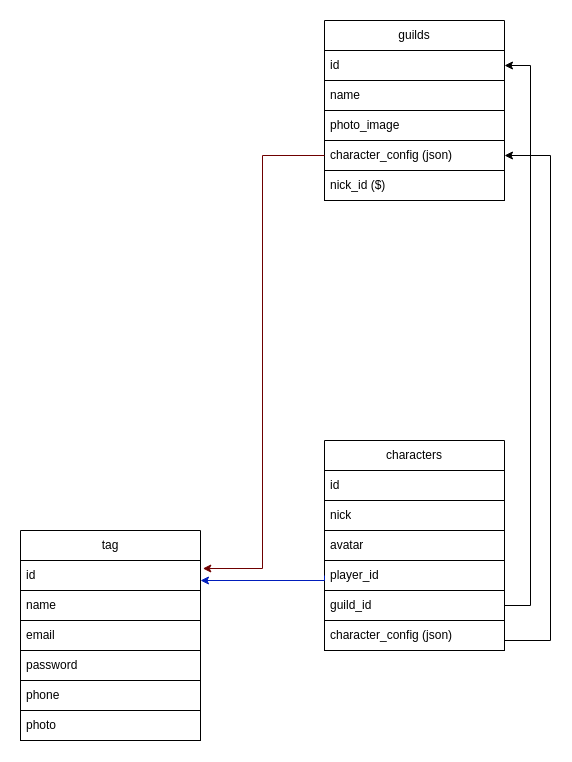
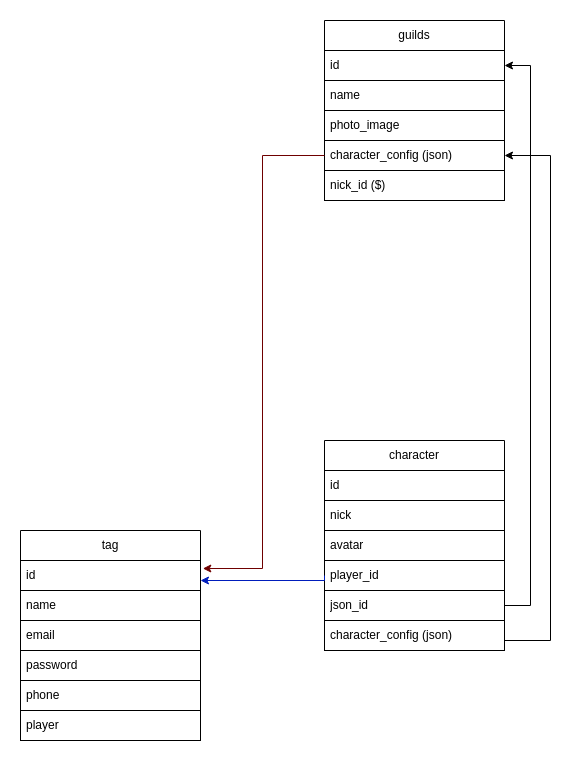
node "characters": label "characters" -> "character"
node "guild_id": label "guild_id" -> "json_id"
node "photo": label "photo" -> "player"
